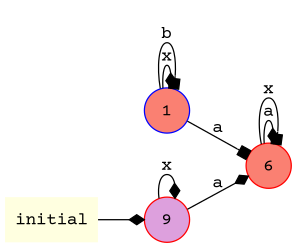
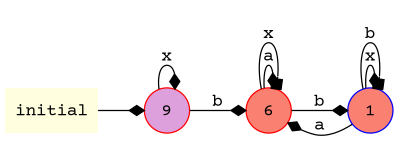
edge "6" -> "1": added, label "b"
edge "1" -> "6": arrowhead box -> diamond
edge "9" -> "6": label "a" -> "b"
